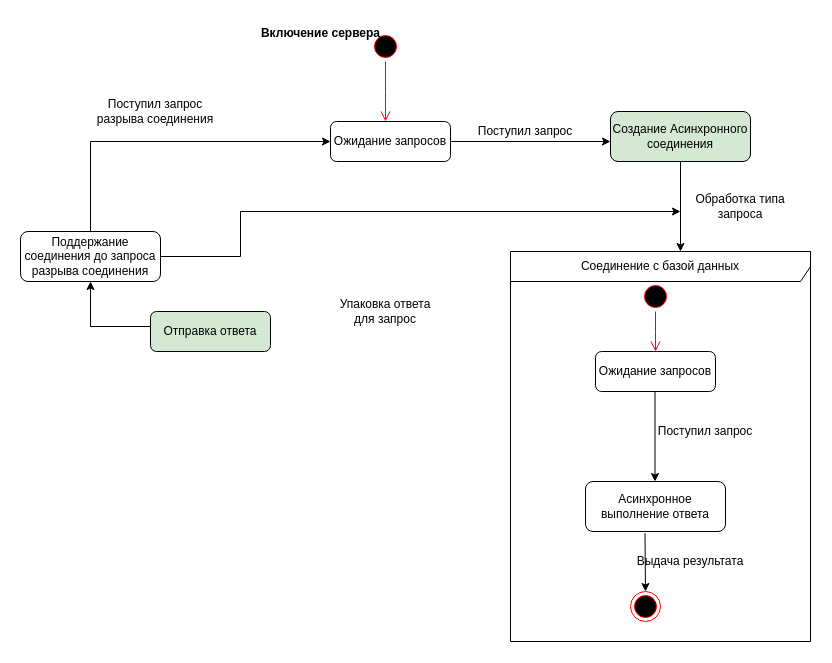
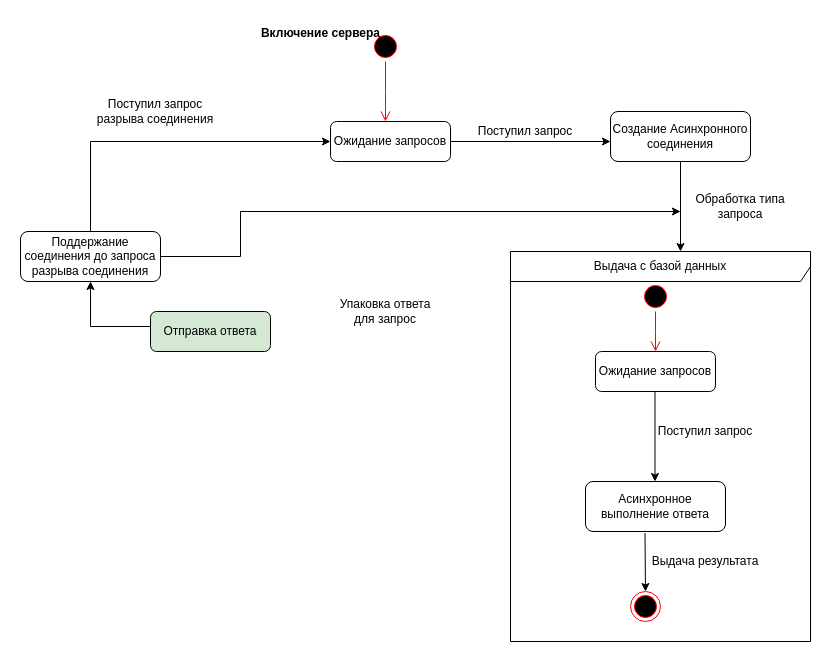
node "Создание Асинхронного соединения": fillcolor #d5e8d4 -> #ffffff
node "Соединение с базой данных": label "Соединение с базой данных" -> "Выдача с базой данных"
node "Выдача результата": moved (691, 562) -> (706, 562)
